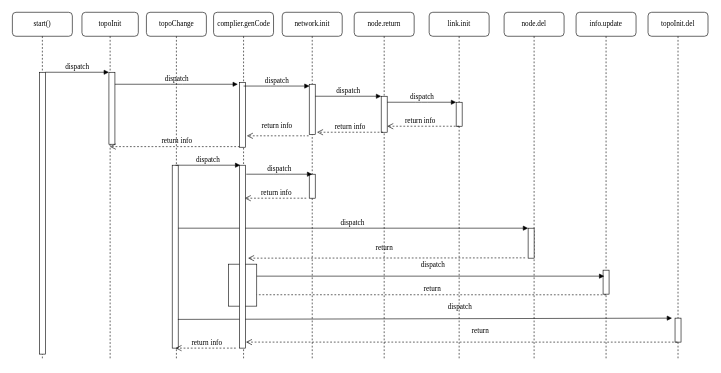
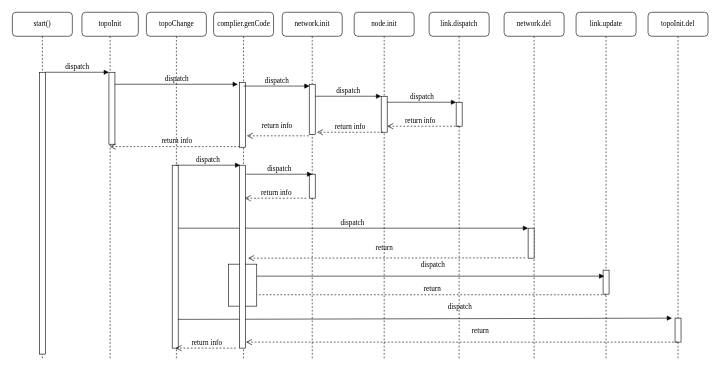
node "node.return": label "node.return" -> "node.init"
node "link.init": label "link.init" -> "link.dispatch"
node "node.del": label "node.del" -> "network.del"
node "info.update": label "info.update" -> "link.update"
